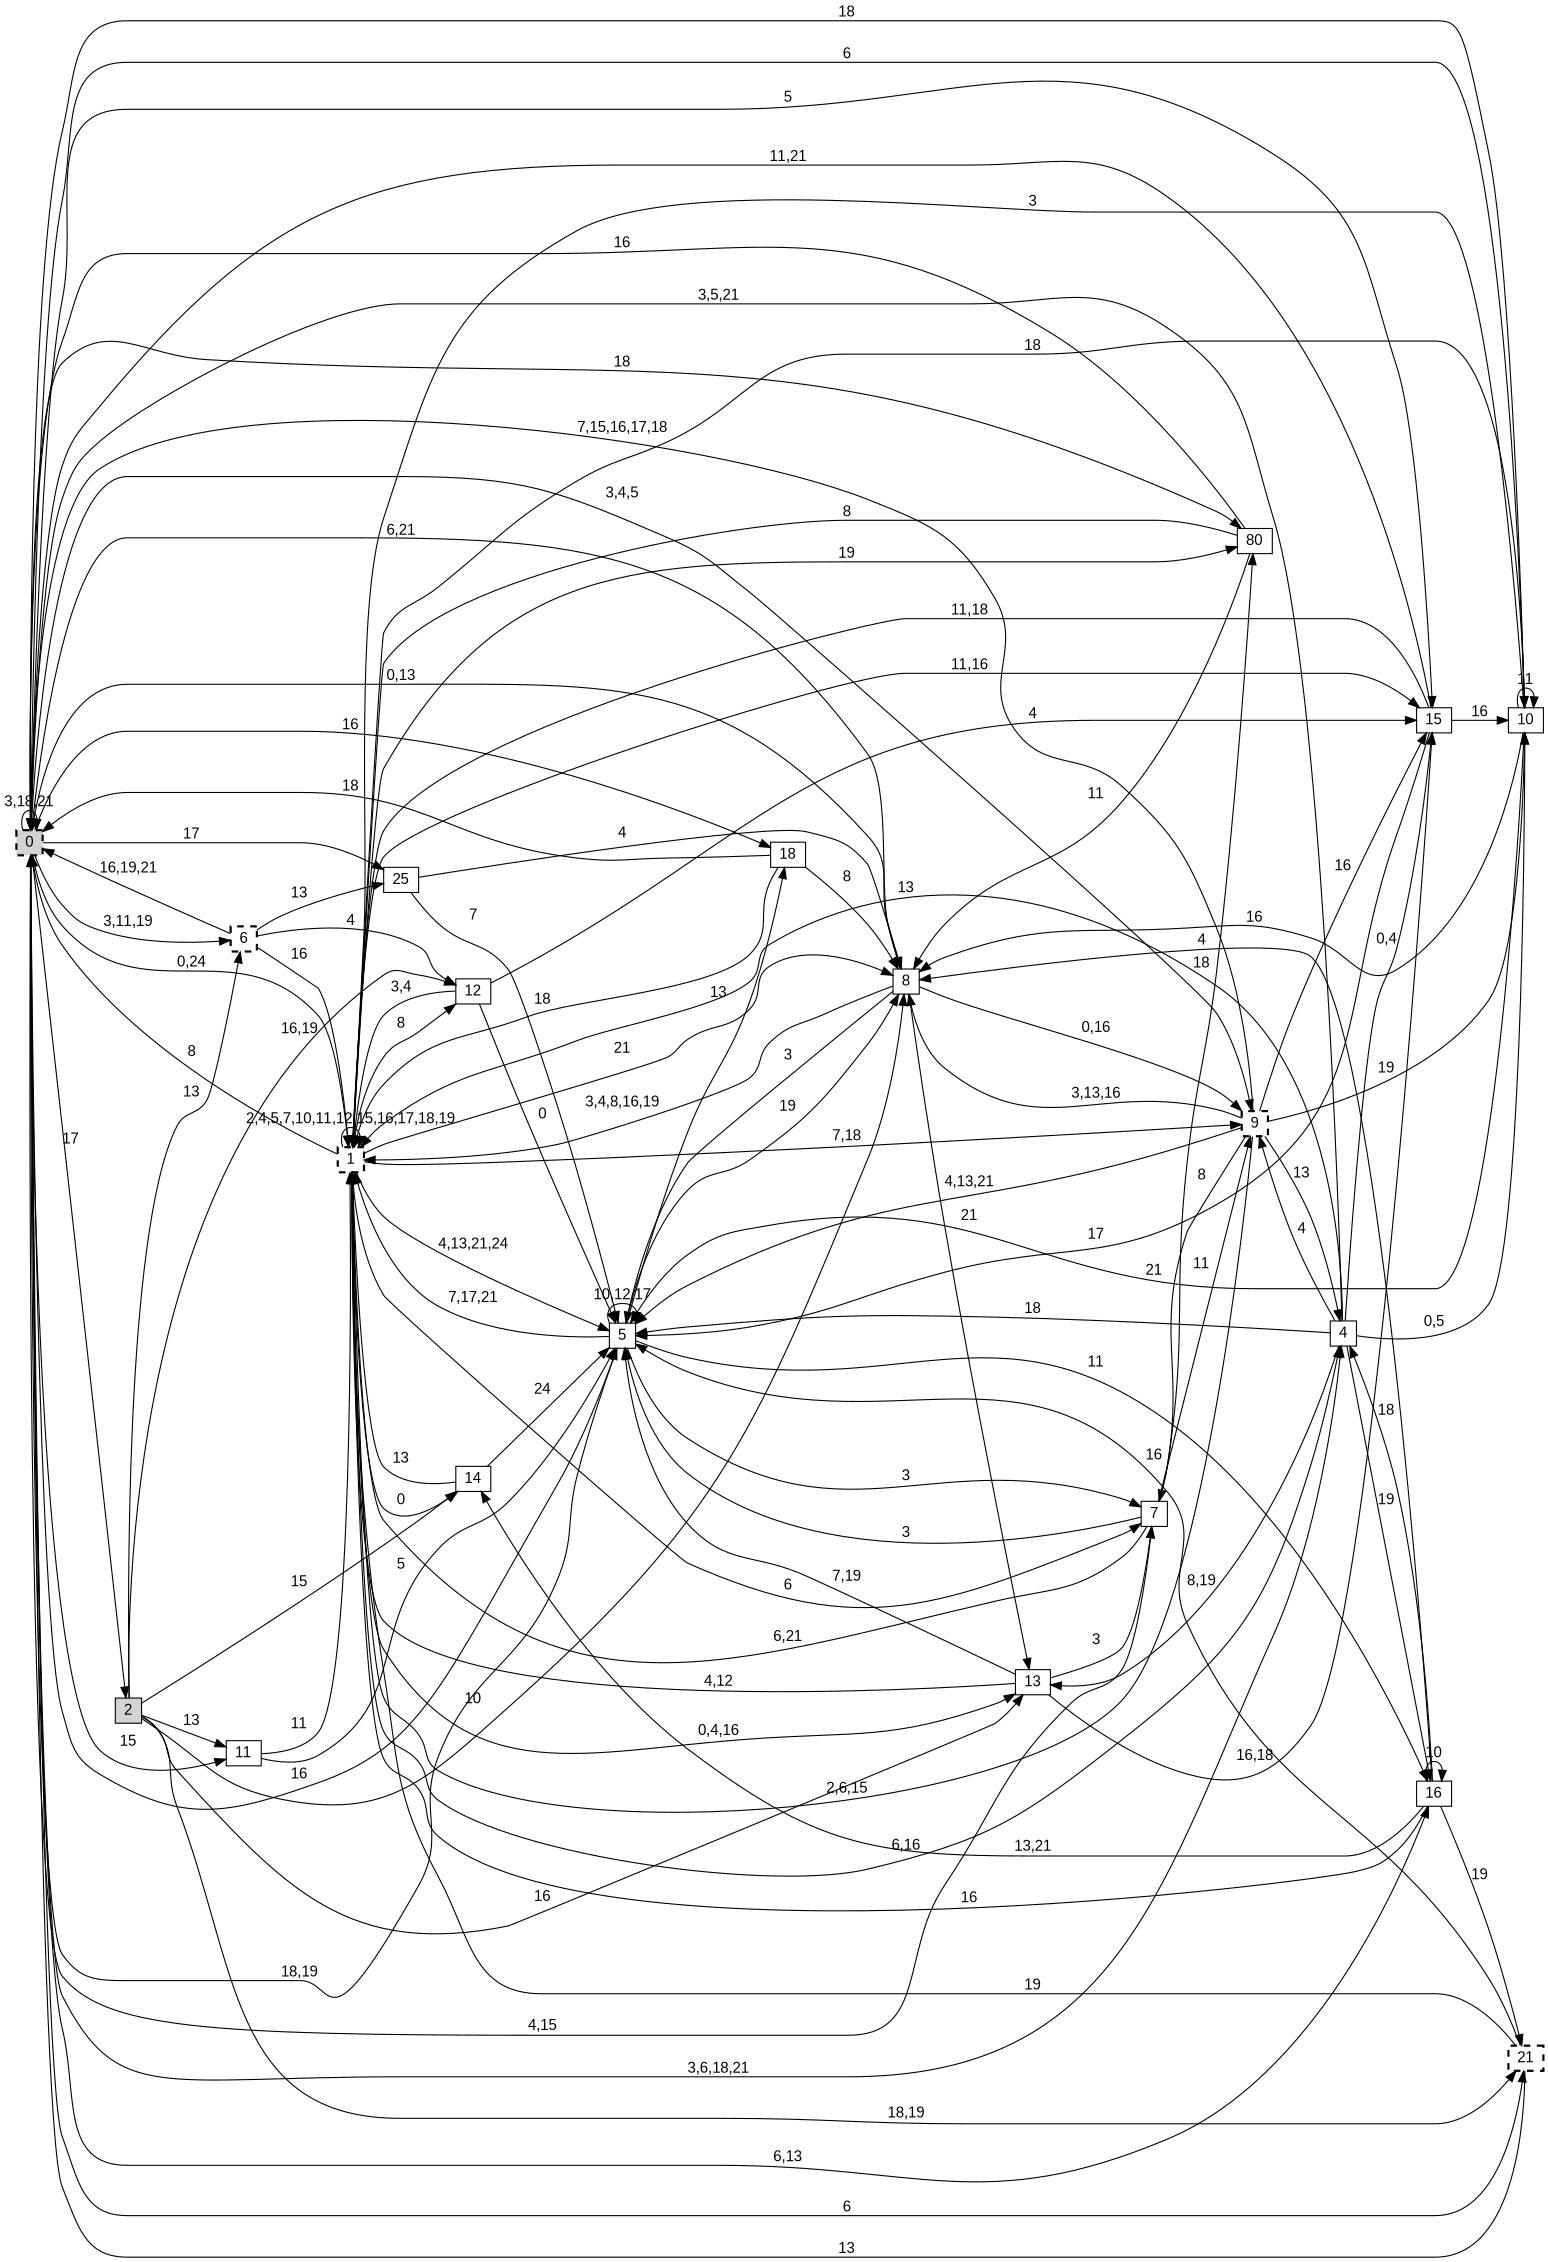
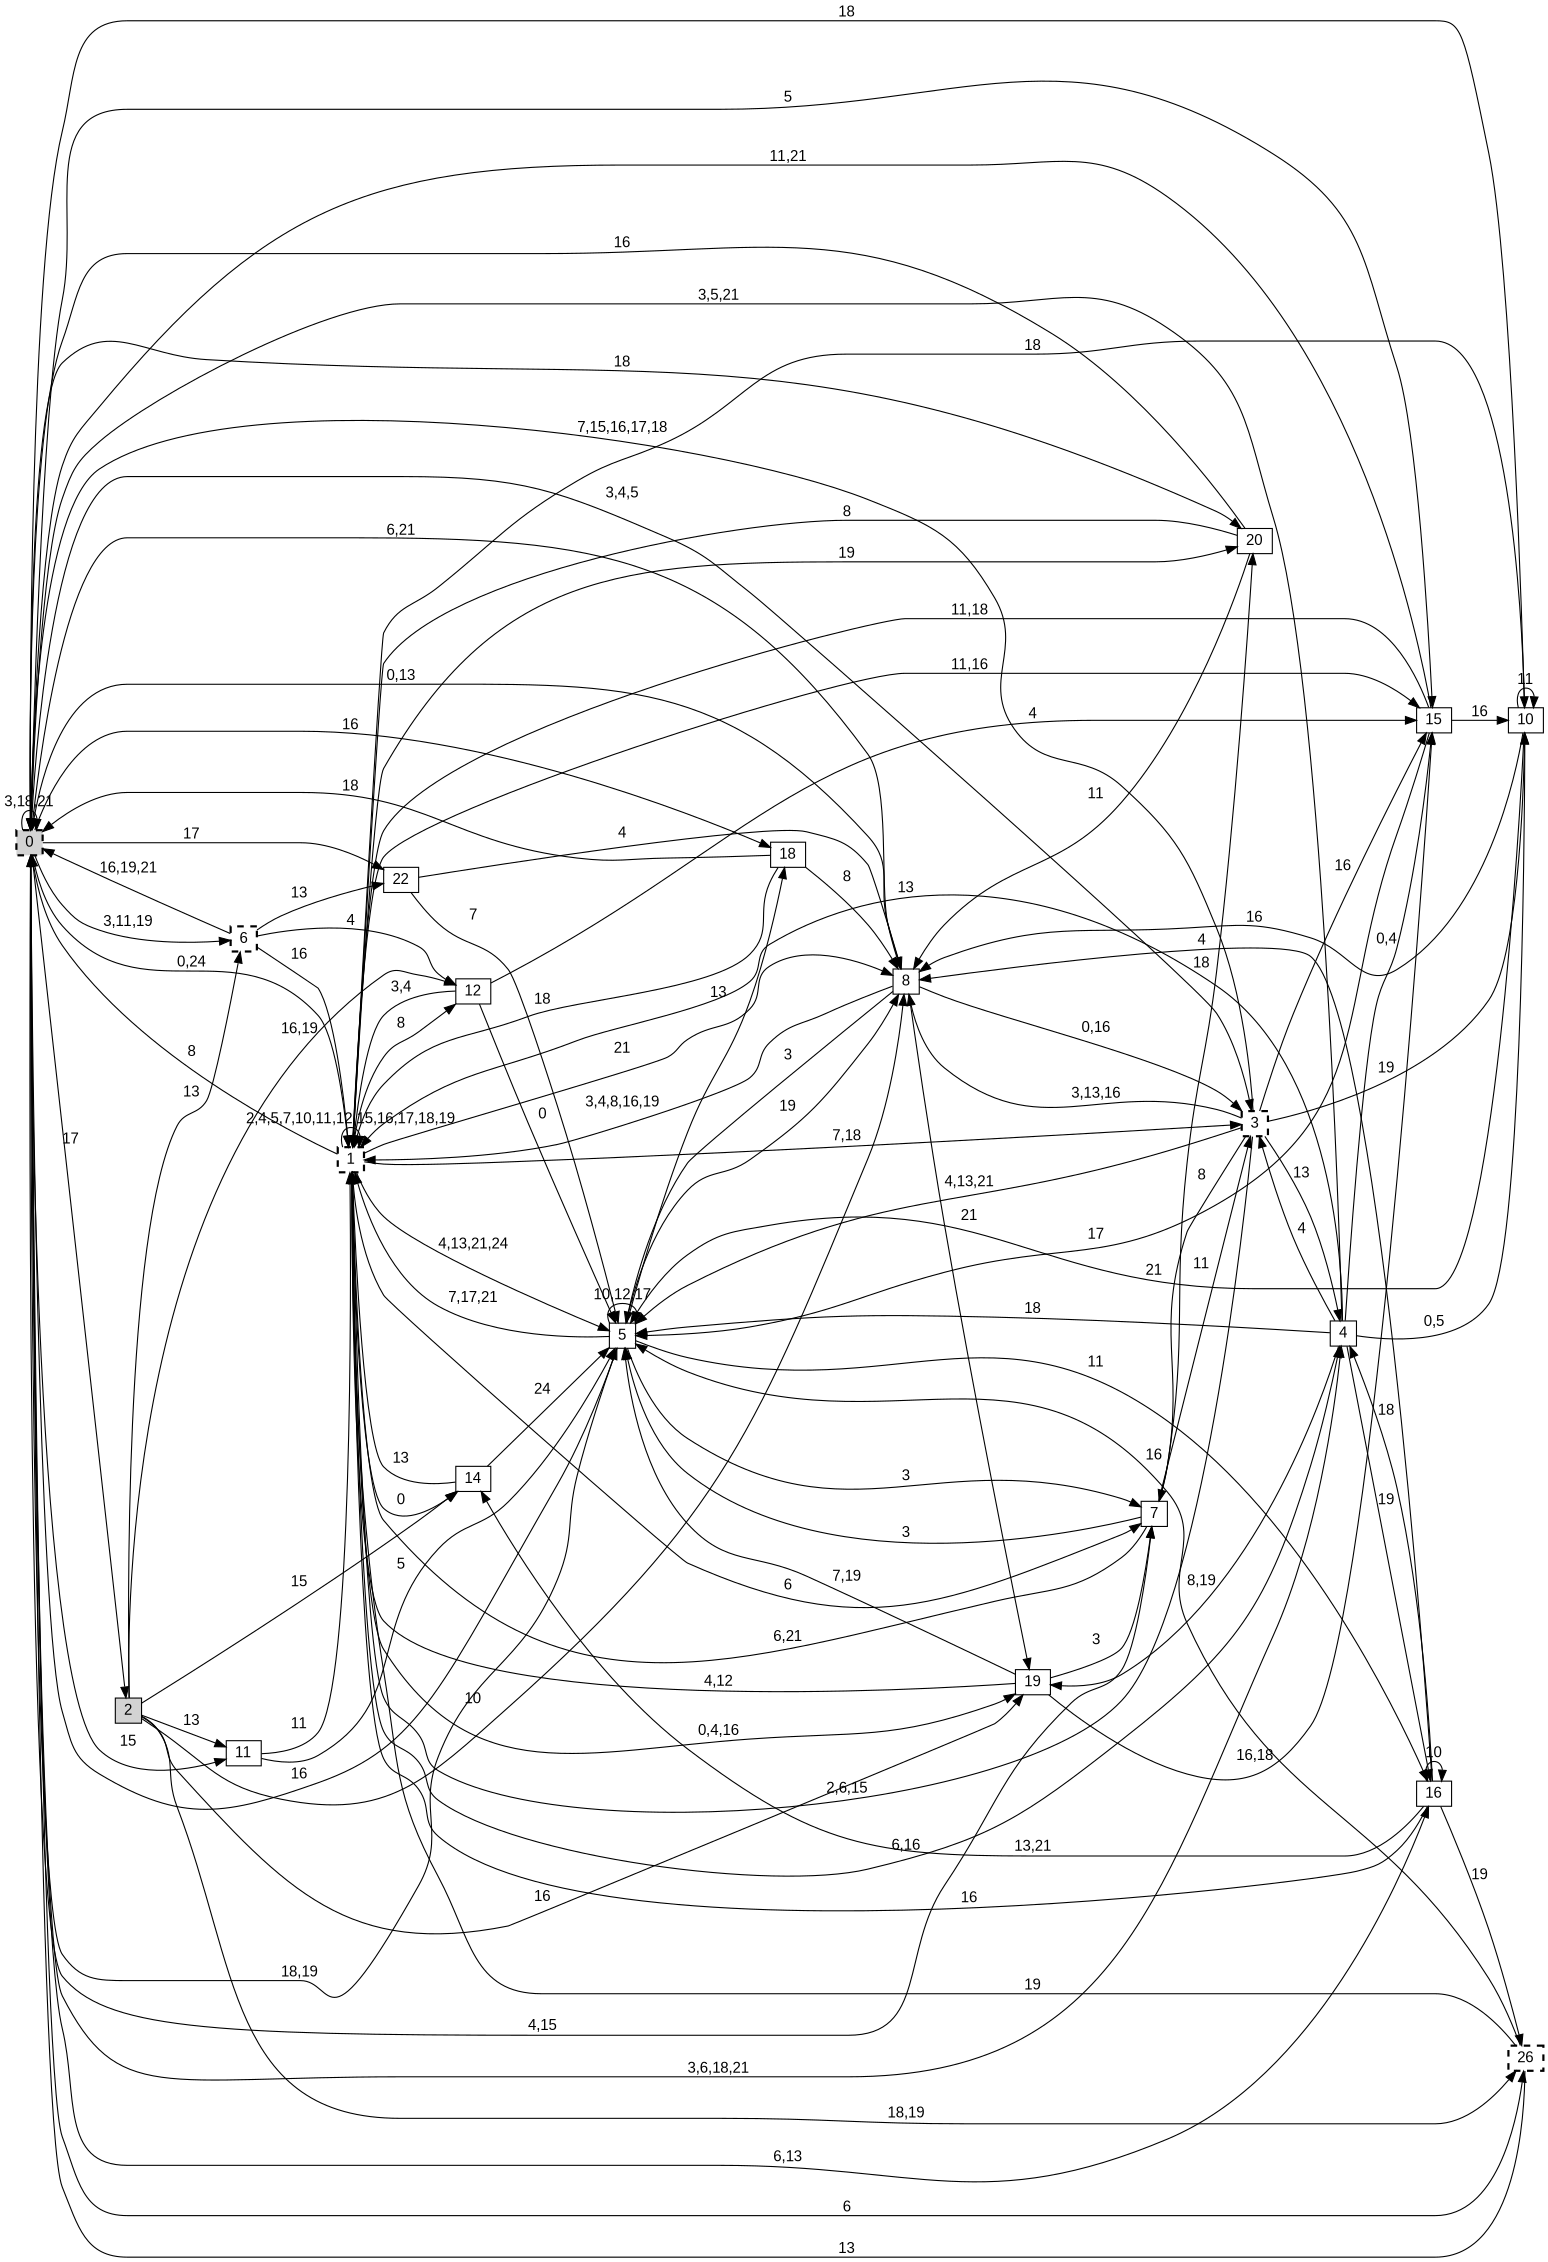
edge "0" -> "10": removed, label "6"
edge "10" -> "1": removed, label "3"
node "80": label "80" -> "20"
node "25": label "25" -> "22"
node "9": label "9" -> "3"
node "13": label "13" -> "19"
node "21": label "21" -> "26"
